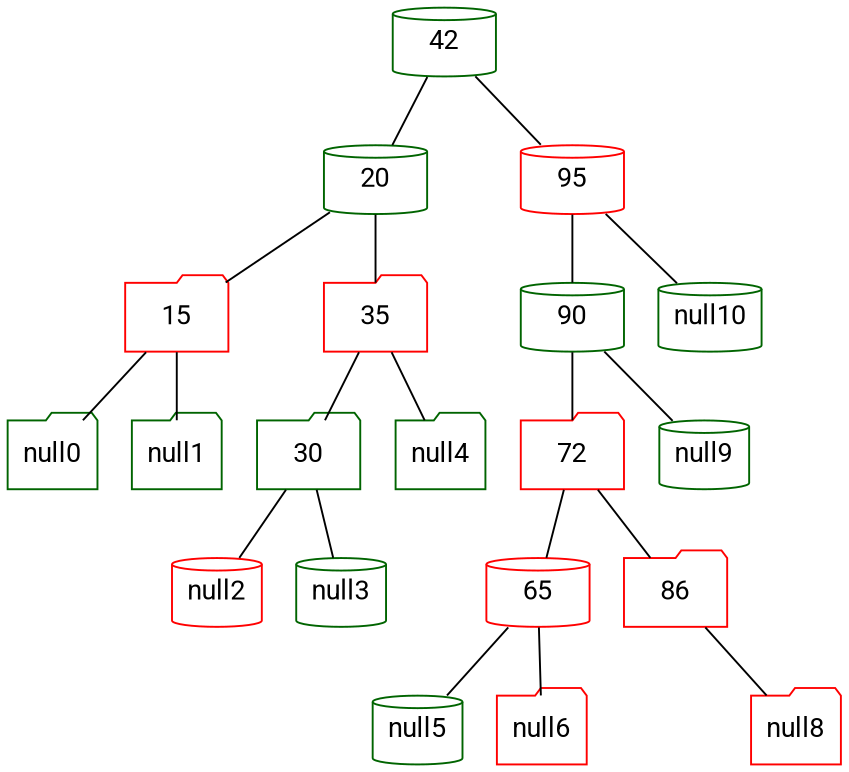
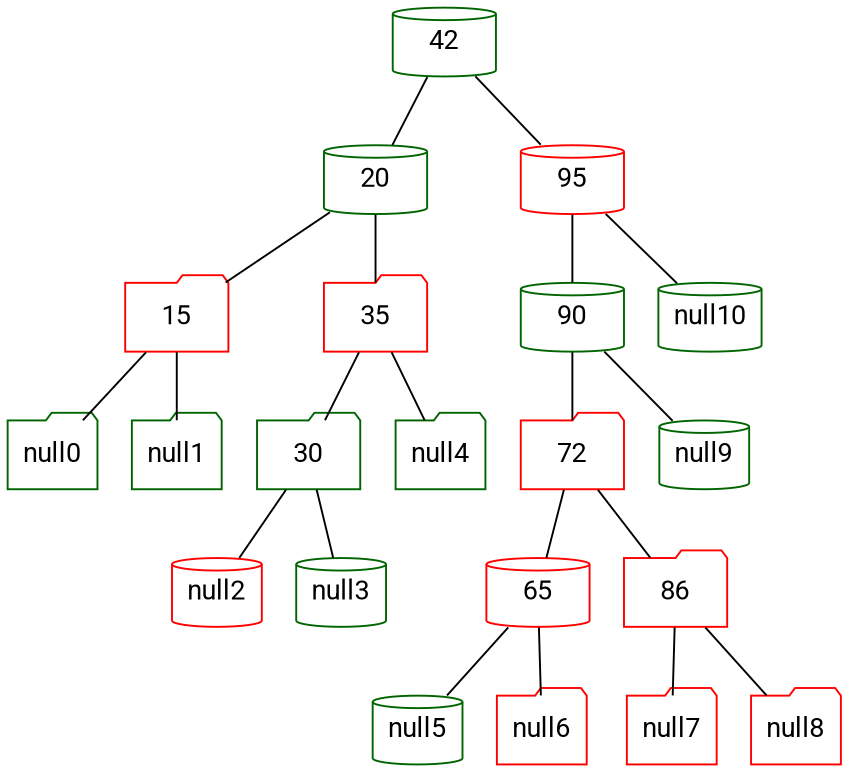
node "null7": added
